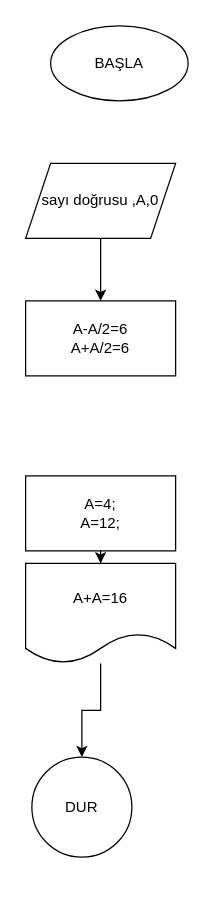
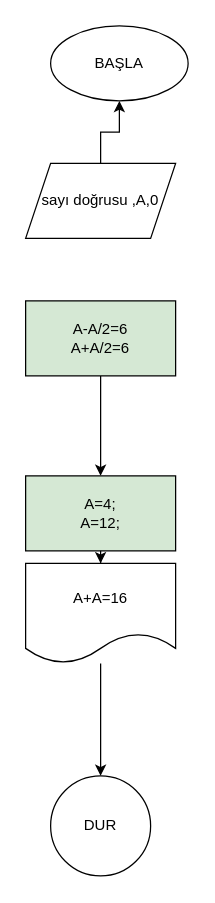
edge "sayı doğrusu ,A,0" -> "A-A/2=6 A+A/2=6": now "sayı doğrusu ,A,0" -> "BAŞLA"
node "A-A/2=6 A+A/2=6": fillcolor #ffffff -> #d5e8d4
edge "A-A/2=6 A+A/2=6" -> "A=4; A=12;": added
node "A=4; A=12;": fillcolor #ffffff -> #d5e8d4
node "DUR": moved (82, 807) -> (101, 826)
